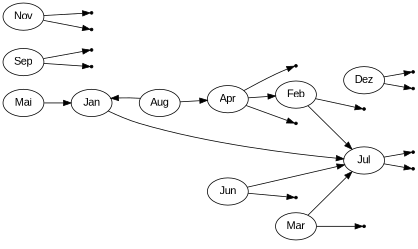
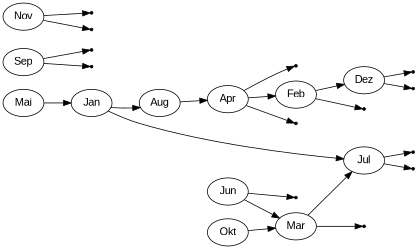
edge "Aug" -> "Jan": reversed
edge "Feb" -> "Jul": now "Feb" -> "Dez"
edge "Jun" -> "Jul": now "Jun" -> "Mar"
node "Okt": added
